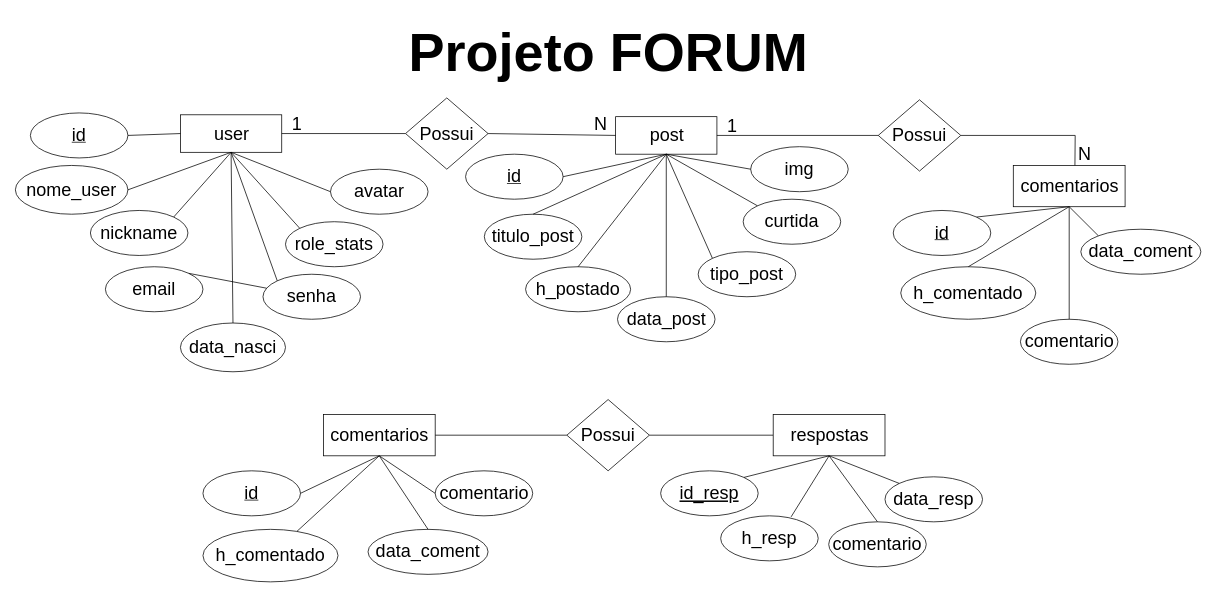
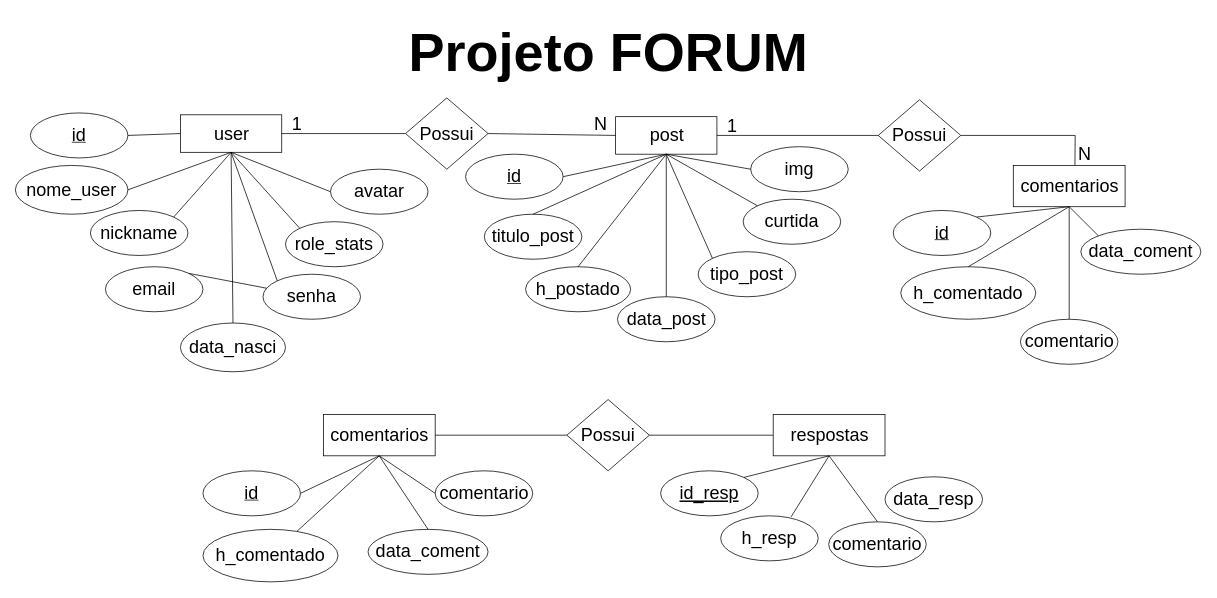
edge "respostas" -- "data_resp": removed
